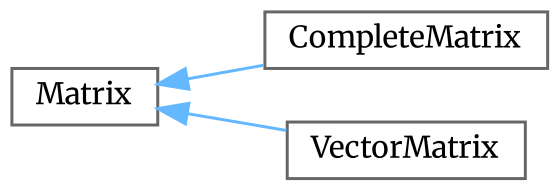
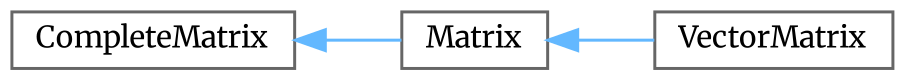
edge "CompleteMatrix" -> "Matrix": reversed
